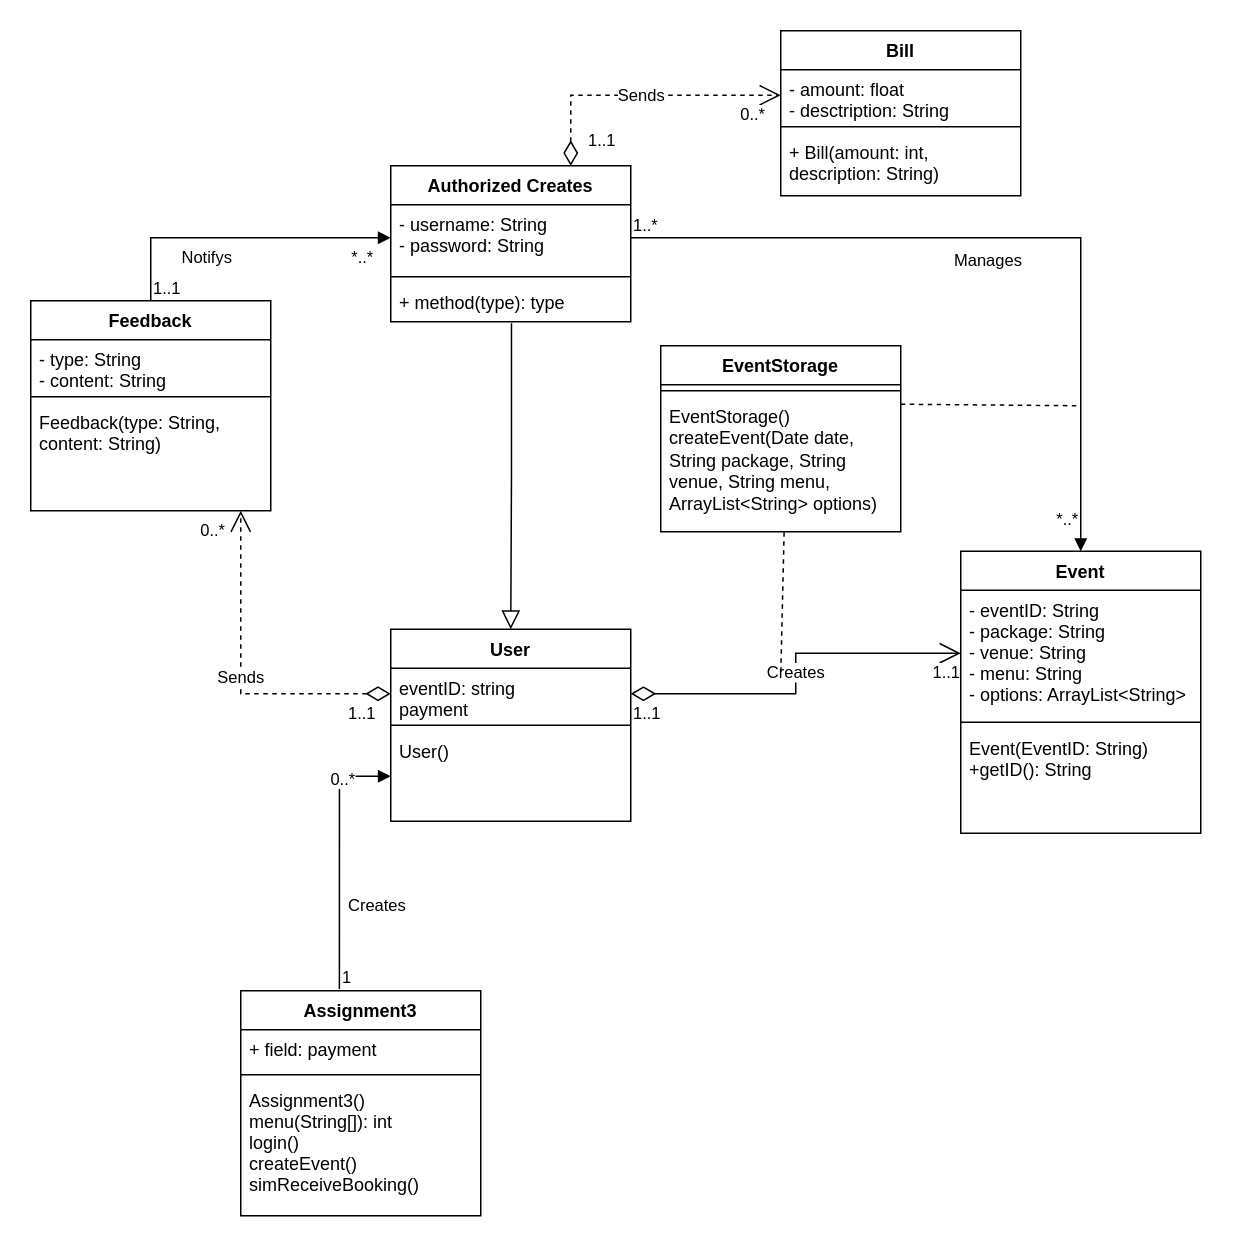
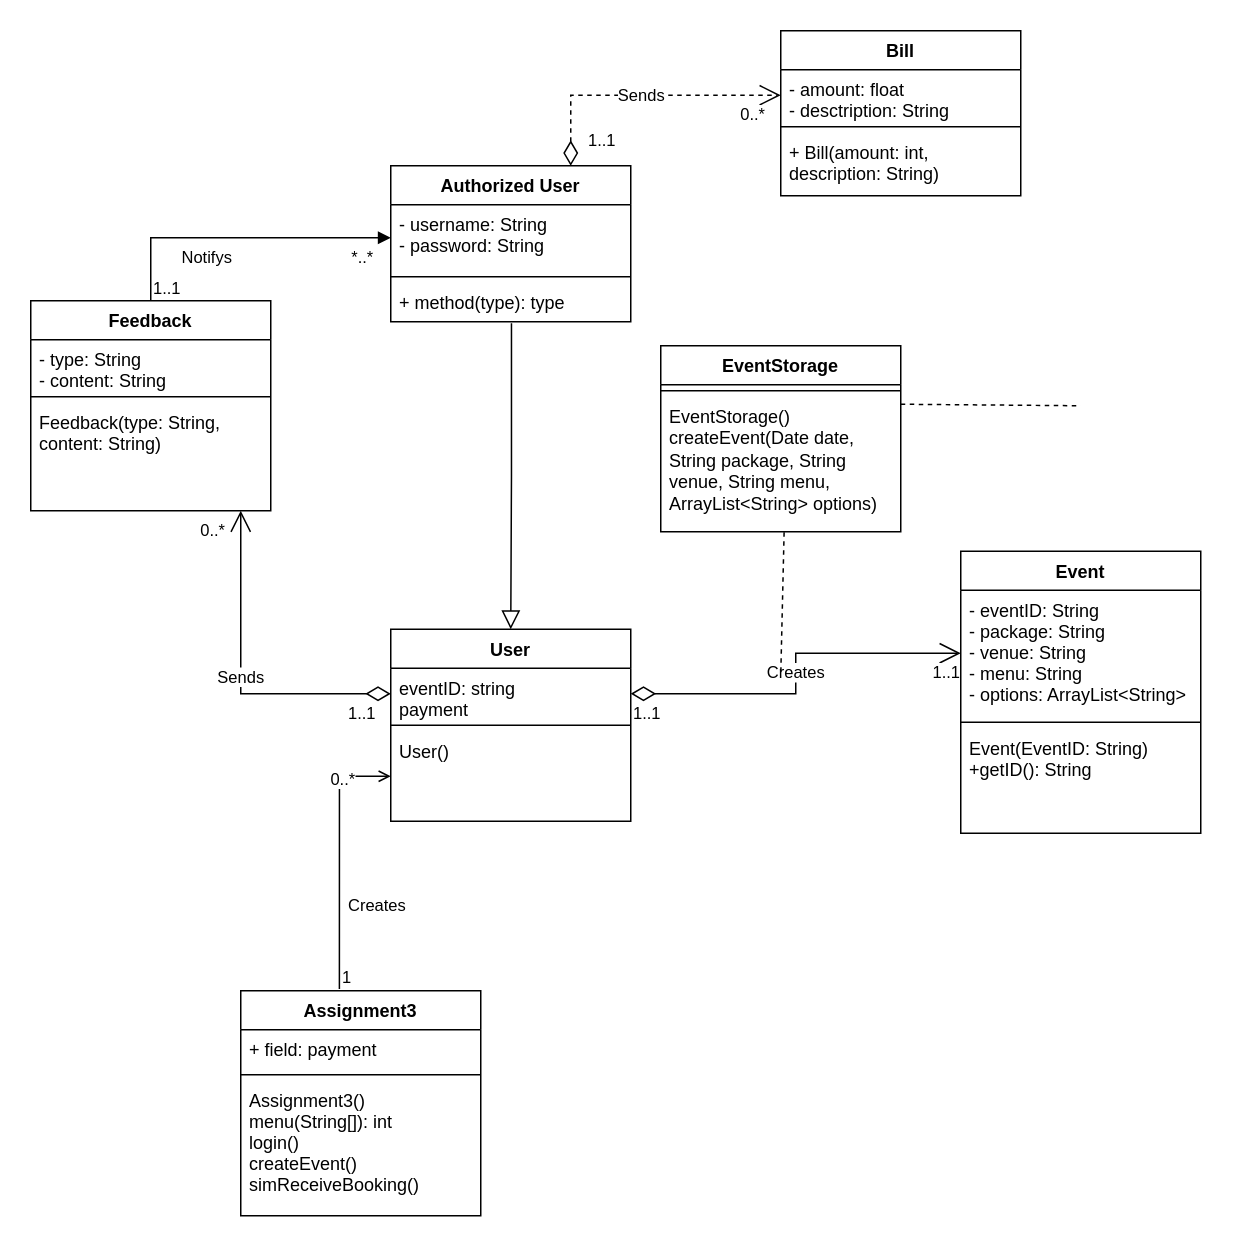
node "Authorized Creates": label "Authorized Creates" -> "Authorized User"
edge "- username: String - password: String" -> "Event": removed, labels "1..*", "Manages", "*..*"
edge "Feedback(type: String, content: String)" -- "eventID: string payment": style dashed -> solid
edge "Assignment3" -> "User()": arrowhead block -> open
